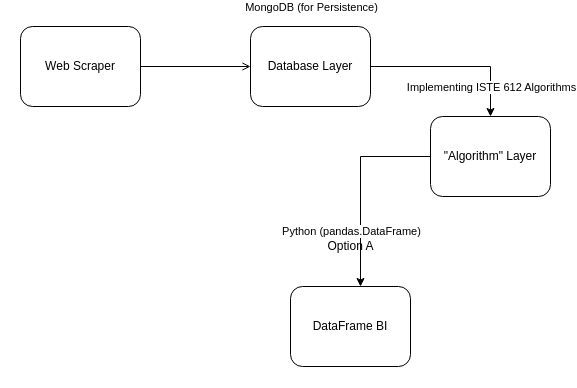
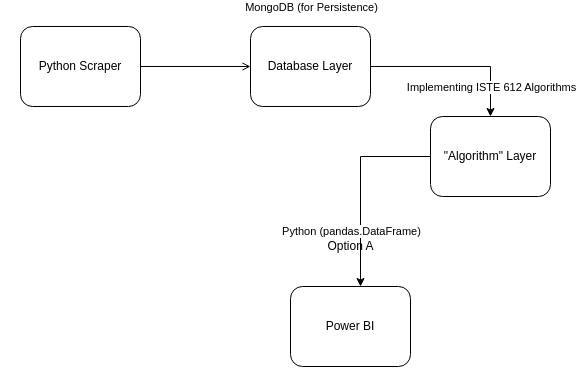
node "Web Scraper": label "Web Scraper" -> "Python Scraper"
node "DataFrame BI": label "DataFrame BI" -> "Power BI"
